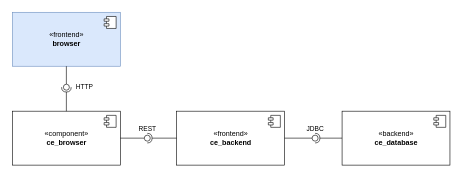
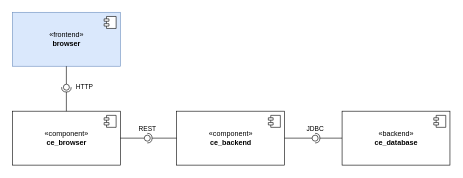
node "«frontend» ce_backend": label "«frontend» ce_backend" -> "«component» ce_backend"
